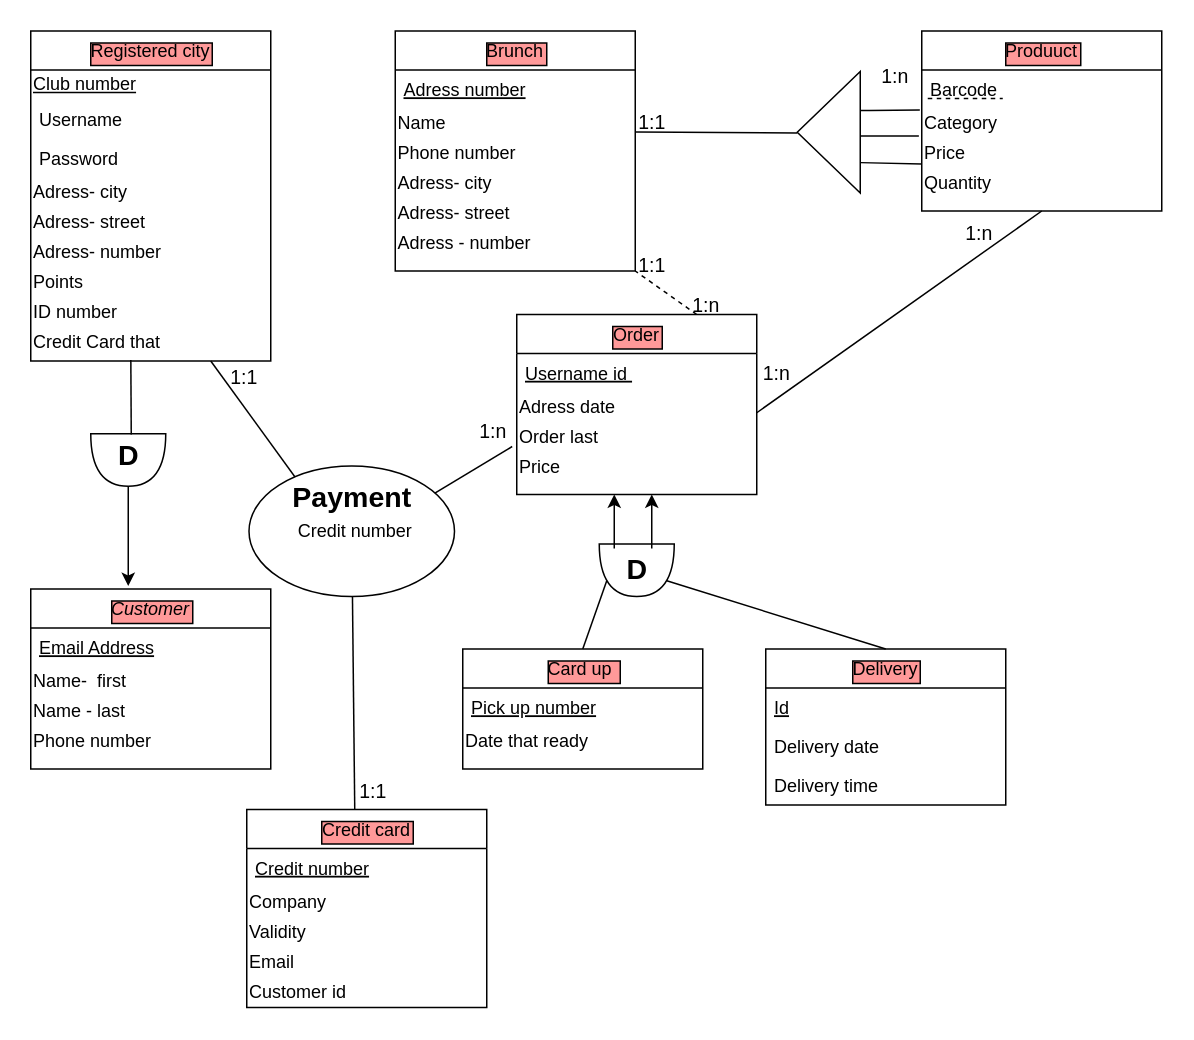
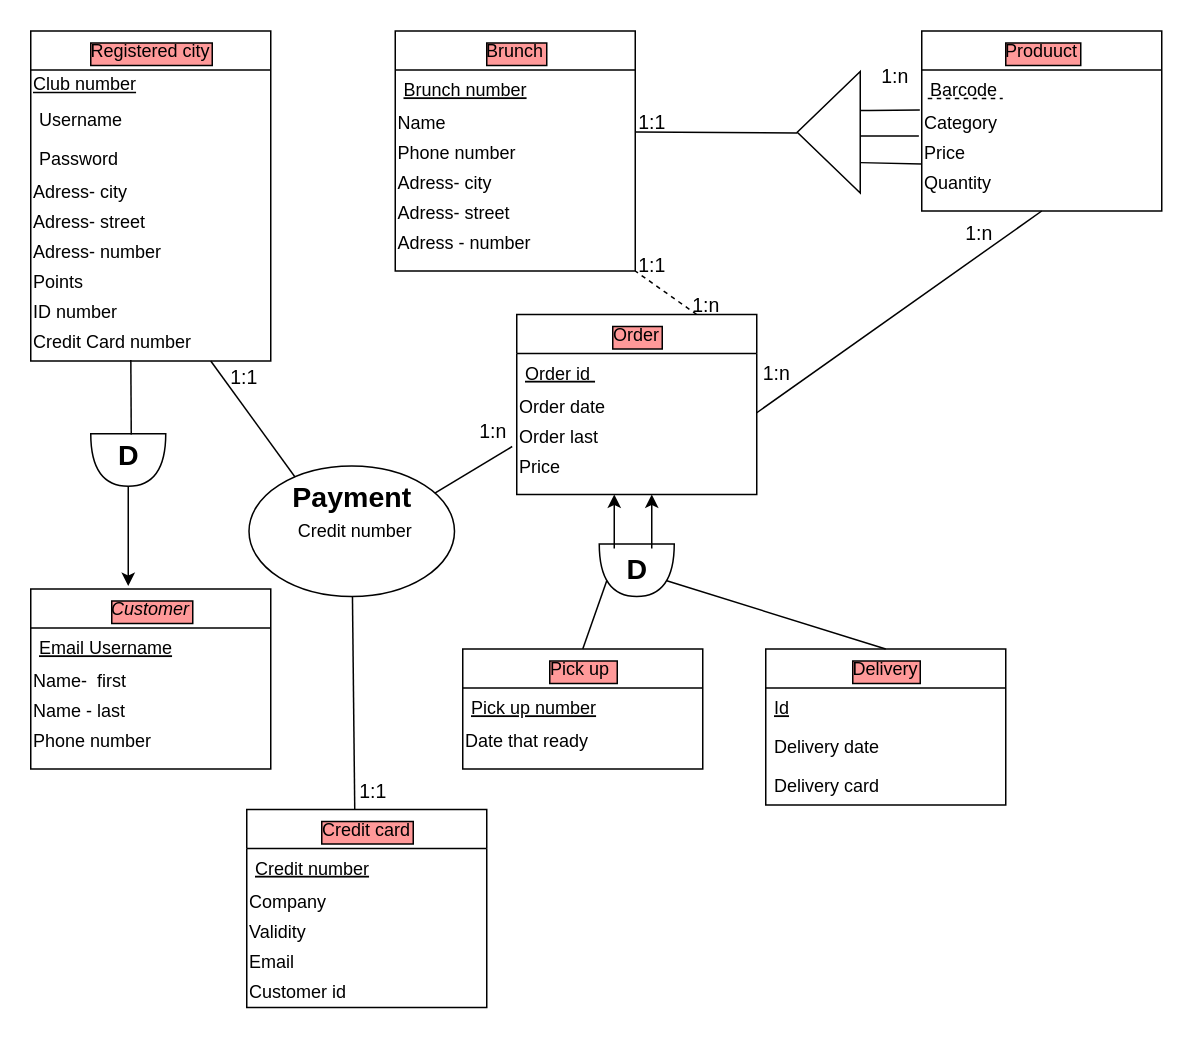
node "Adress number": label "Adress number" -> "Brunch number"
node "Credit Card that": label "Credit Card that" -> "Credit Card number"
node "Username id": label "Username id" -> "Order id"
node "Adress date": label "Adress date" -> "Order date"
node "Email Address": label "Email Address" -> "Email Username"
node "Card up": label "Card up" -> "Pick up"
node "Delivery time": label "Delivery time" -> "Delivery card"
